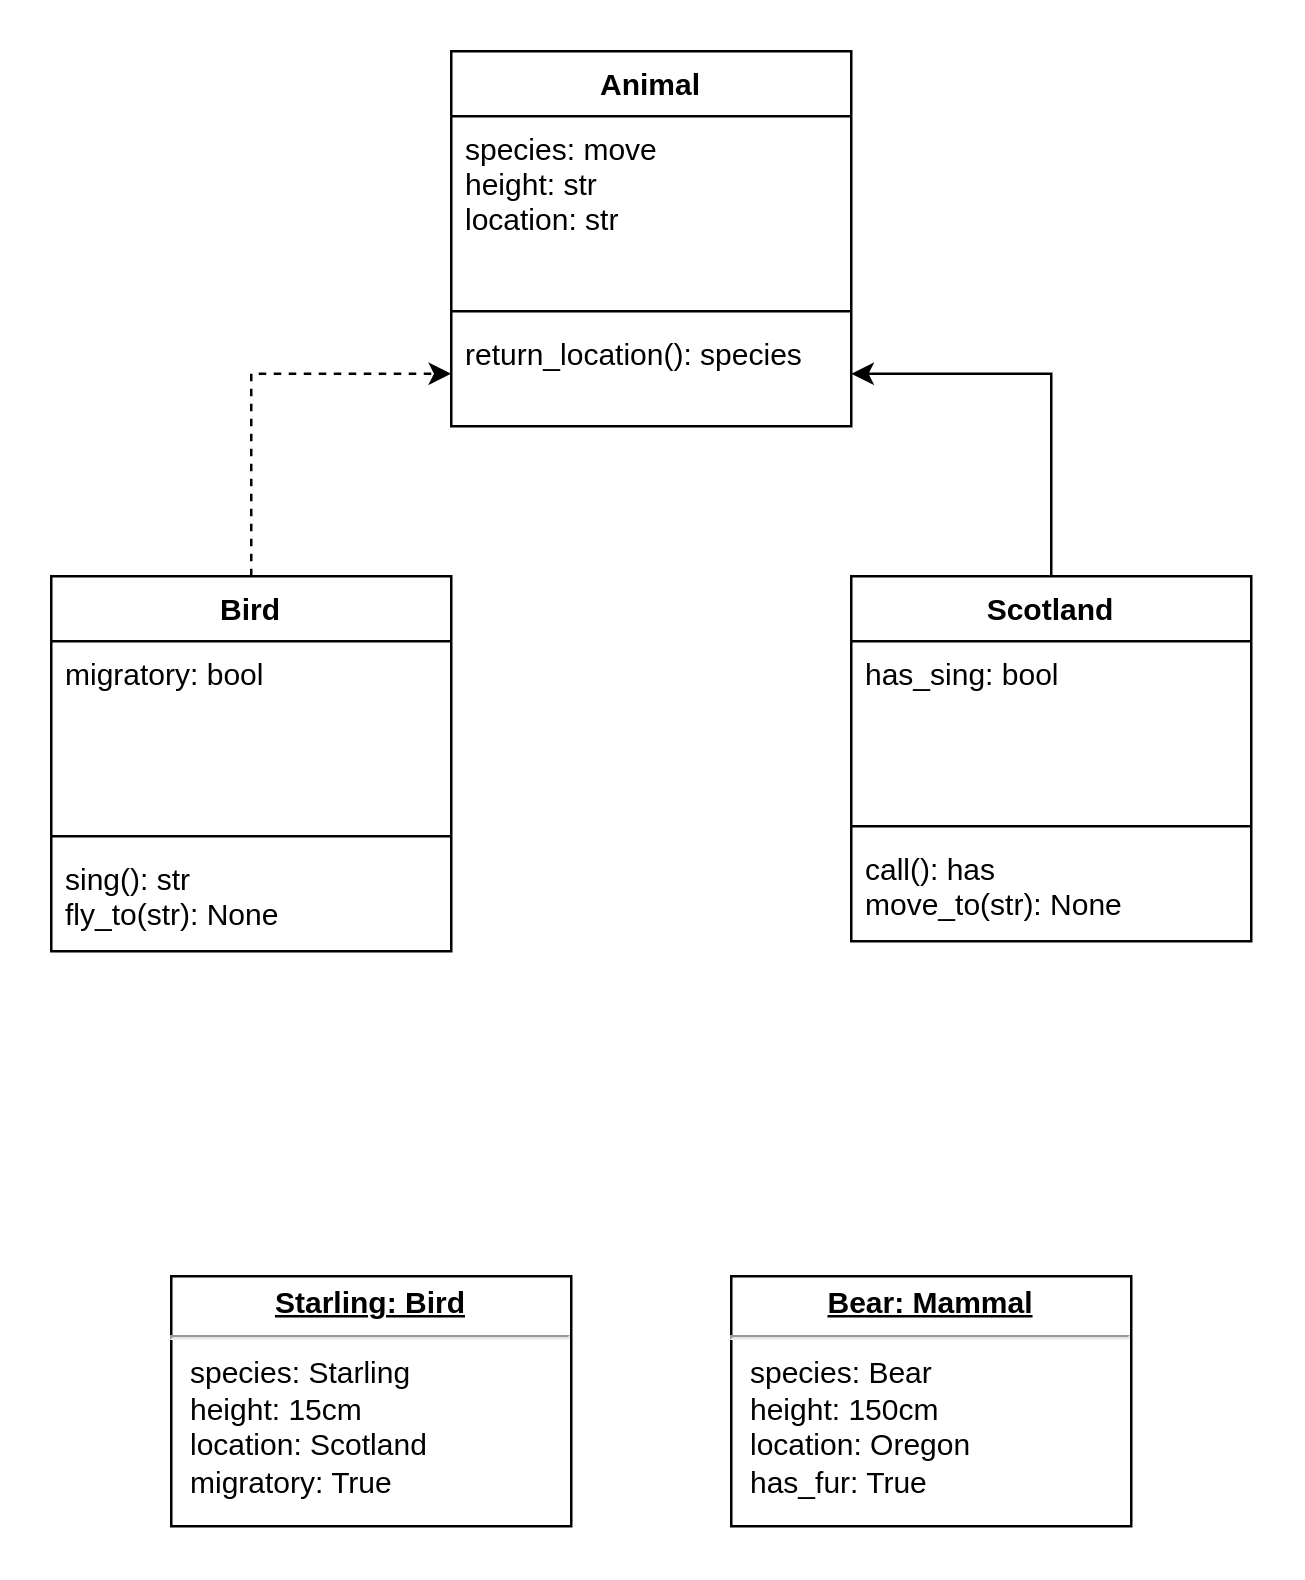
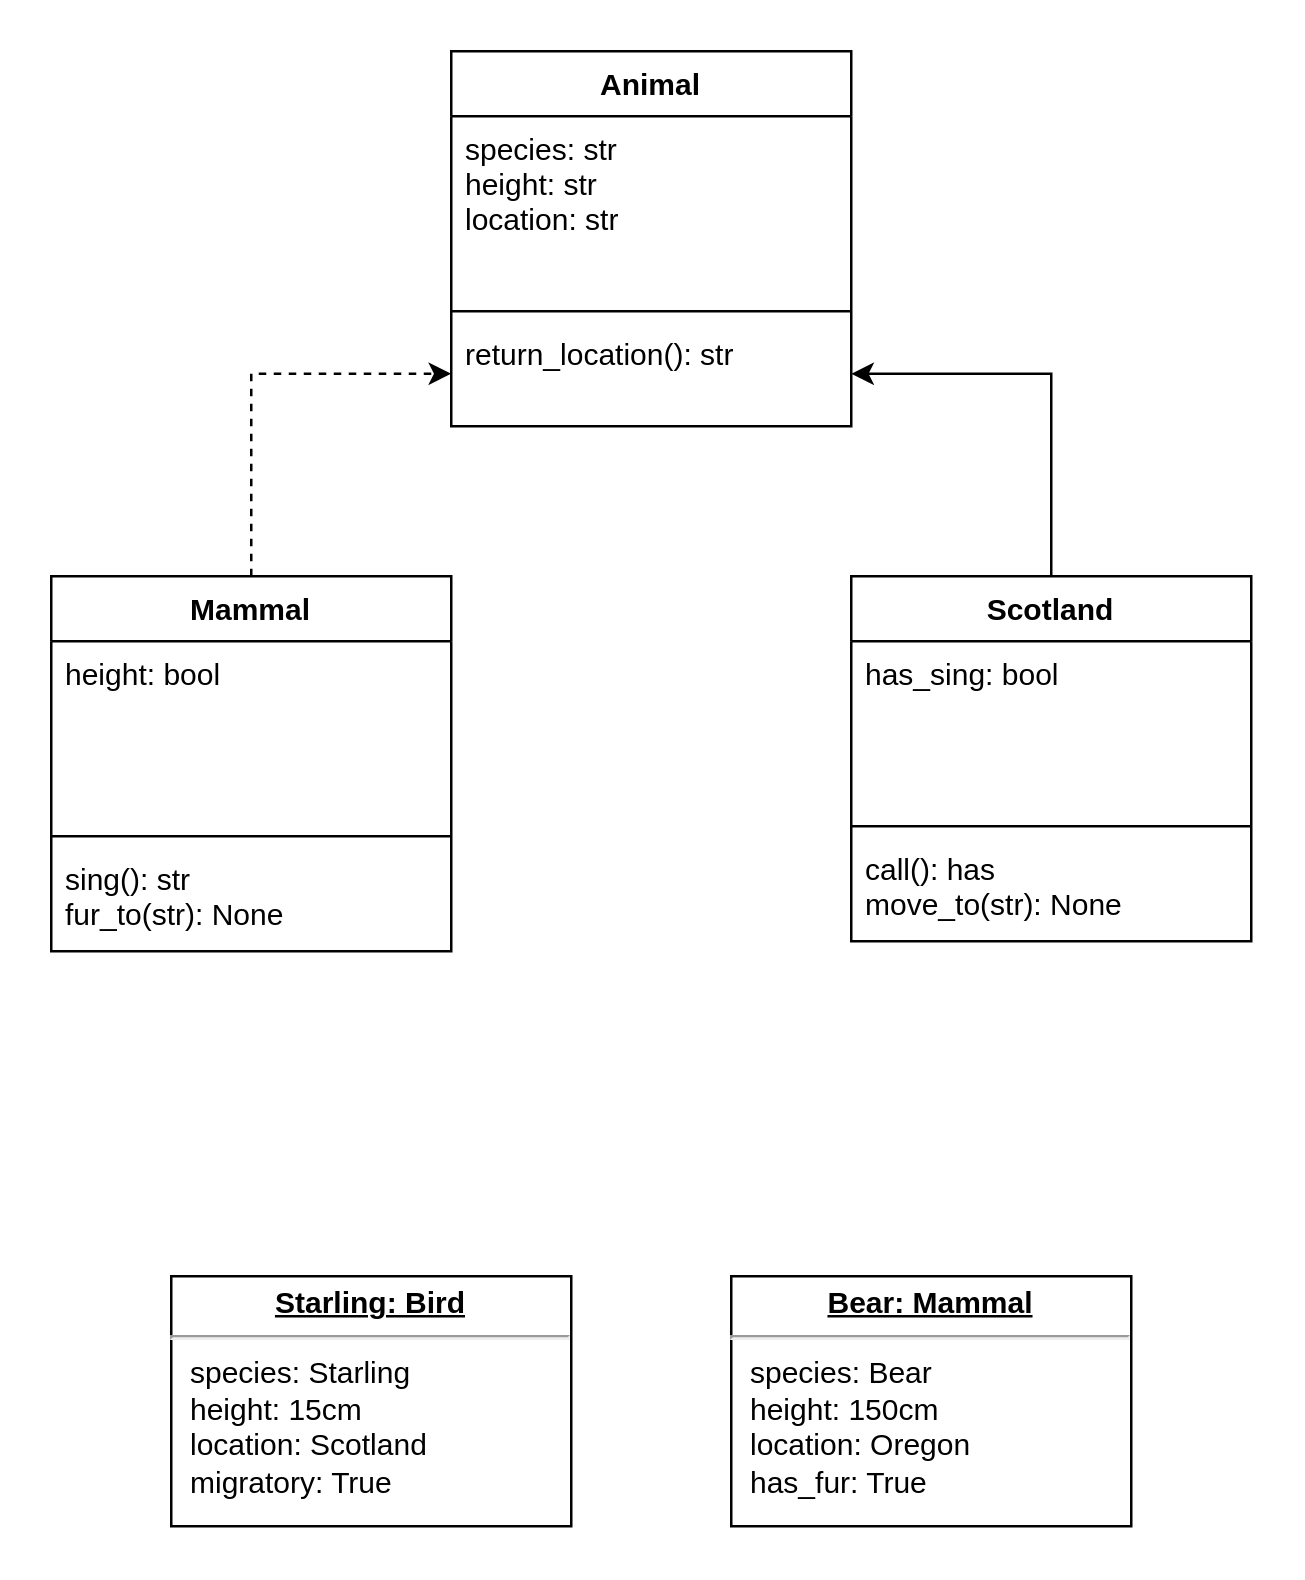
node "species: move height: str location: str": label "species: move height: str location: str" -> "species: str height: str location: str"
node "return_location(): species": label "return_location(): species" -> "return_location(): str"
node "Bird": label "Bird" -> "Mammal"
node "migratory: bool": label "migratory: bool" -> "height: bool"
node "sing(): str fly_to(str): None": label "sing(): str fly_to(str): None" -> "sing(): str fur_to(str): None"
